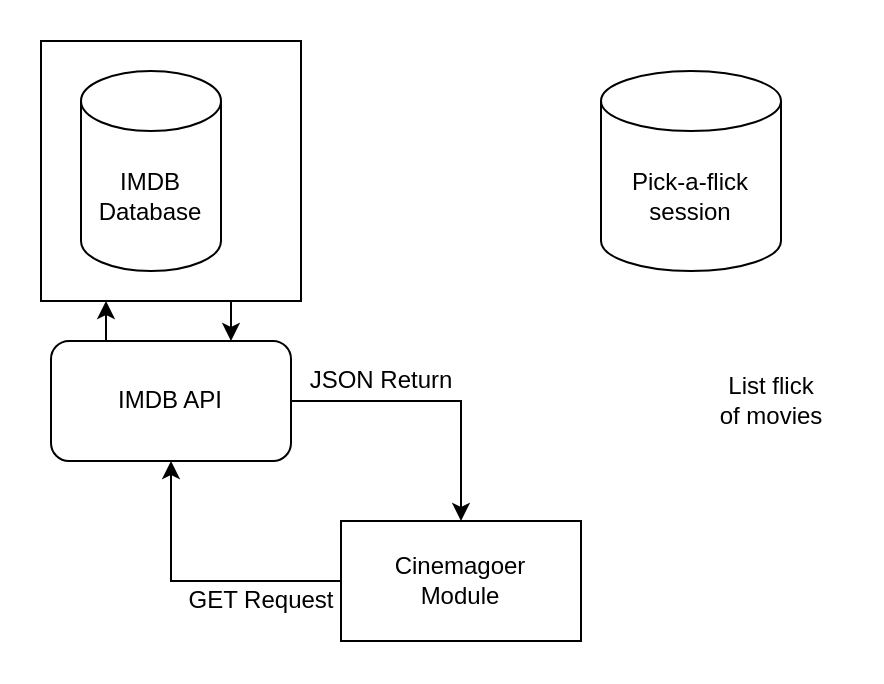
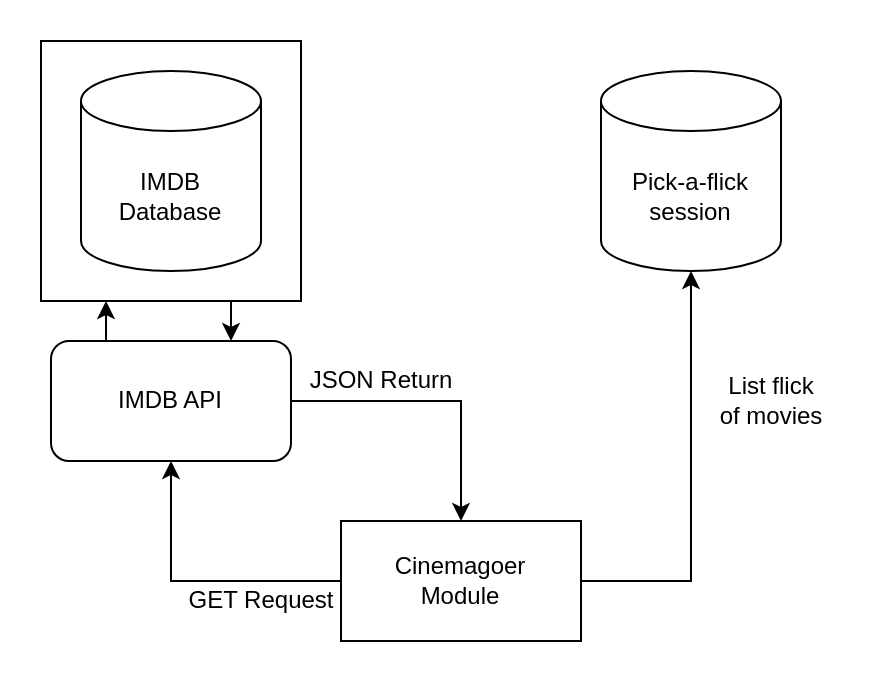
node "IMDB Database": size 140x200 -> 180x200
edge "Cinemagoer Module" -> "Pick-a-flick session": added
